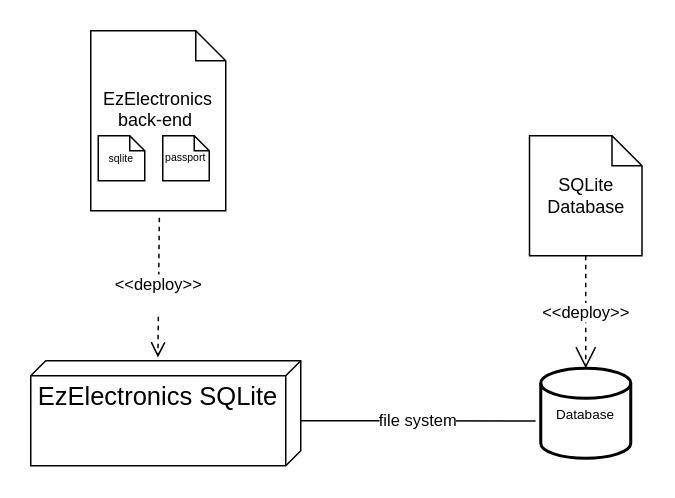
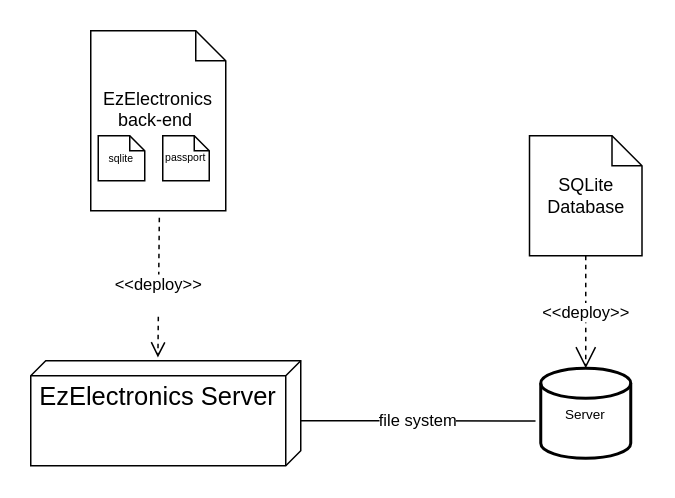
node "Database": label "Database" -> "Server"
node "EzElectronics SQLite": label "EzElectronics SQLite" -> "EzElectronics Server"
